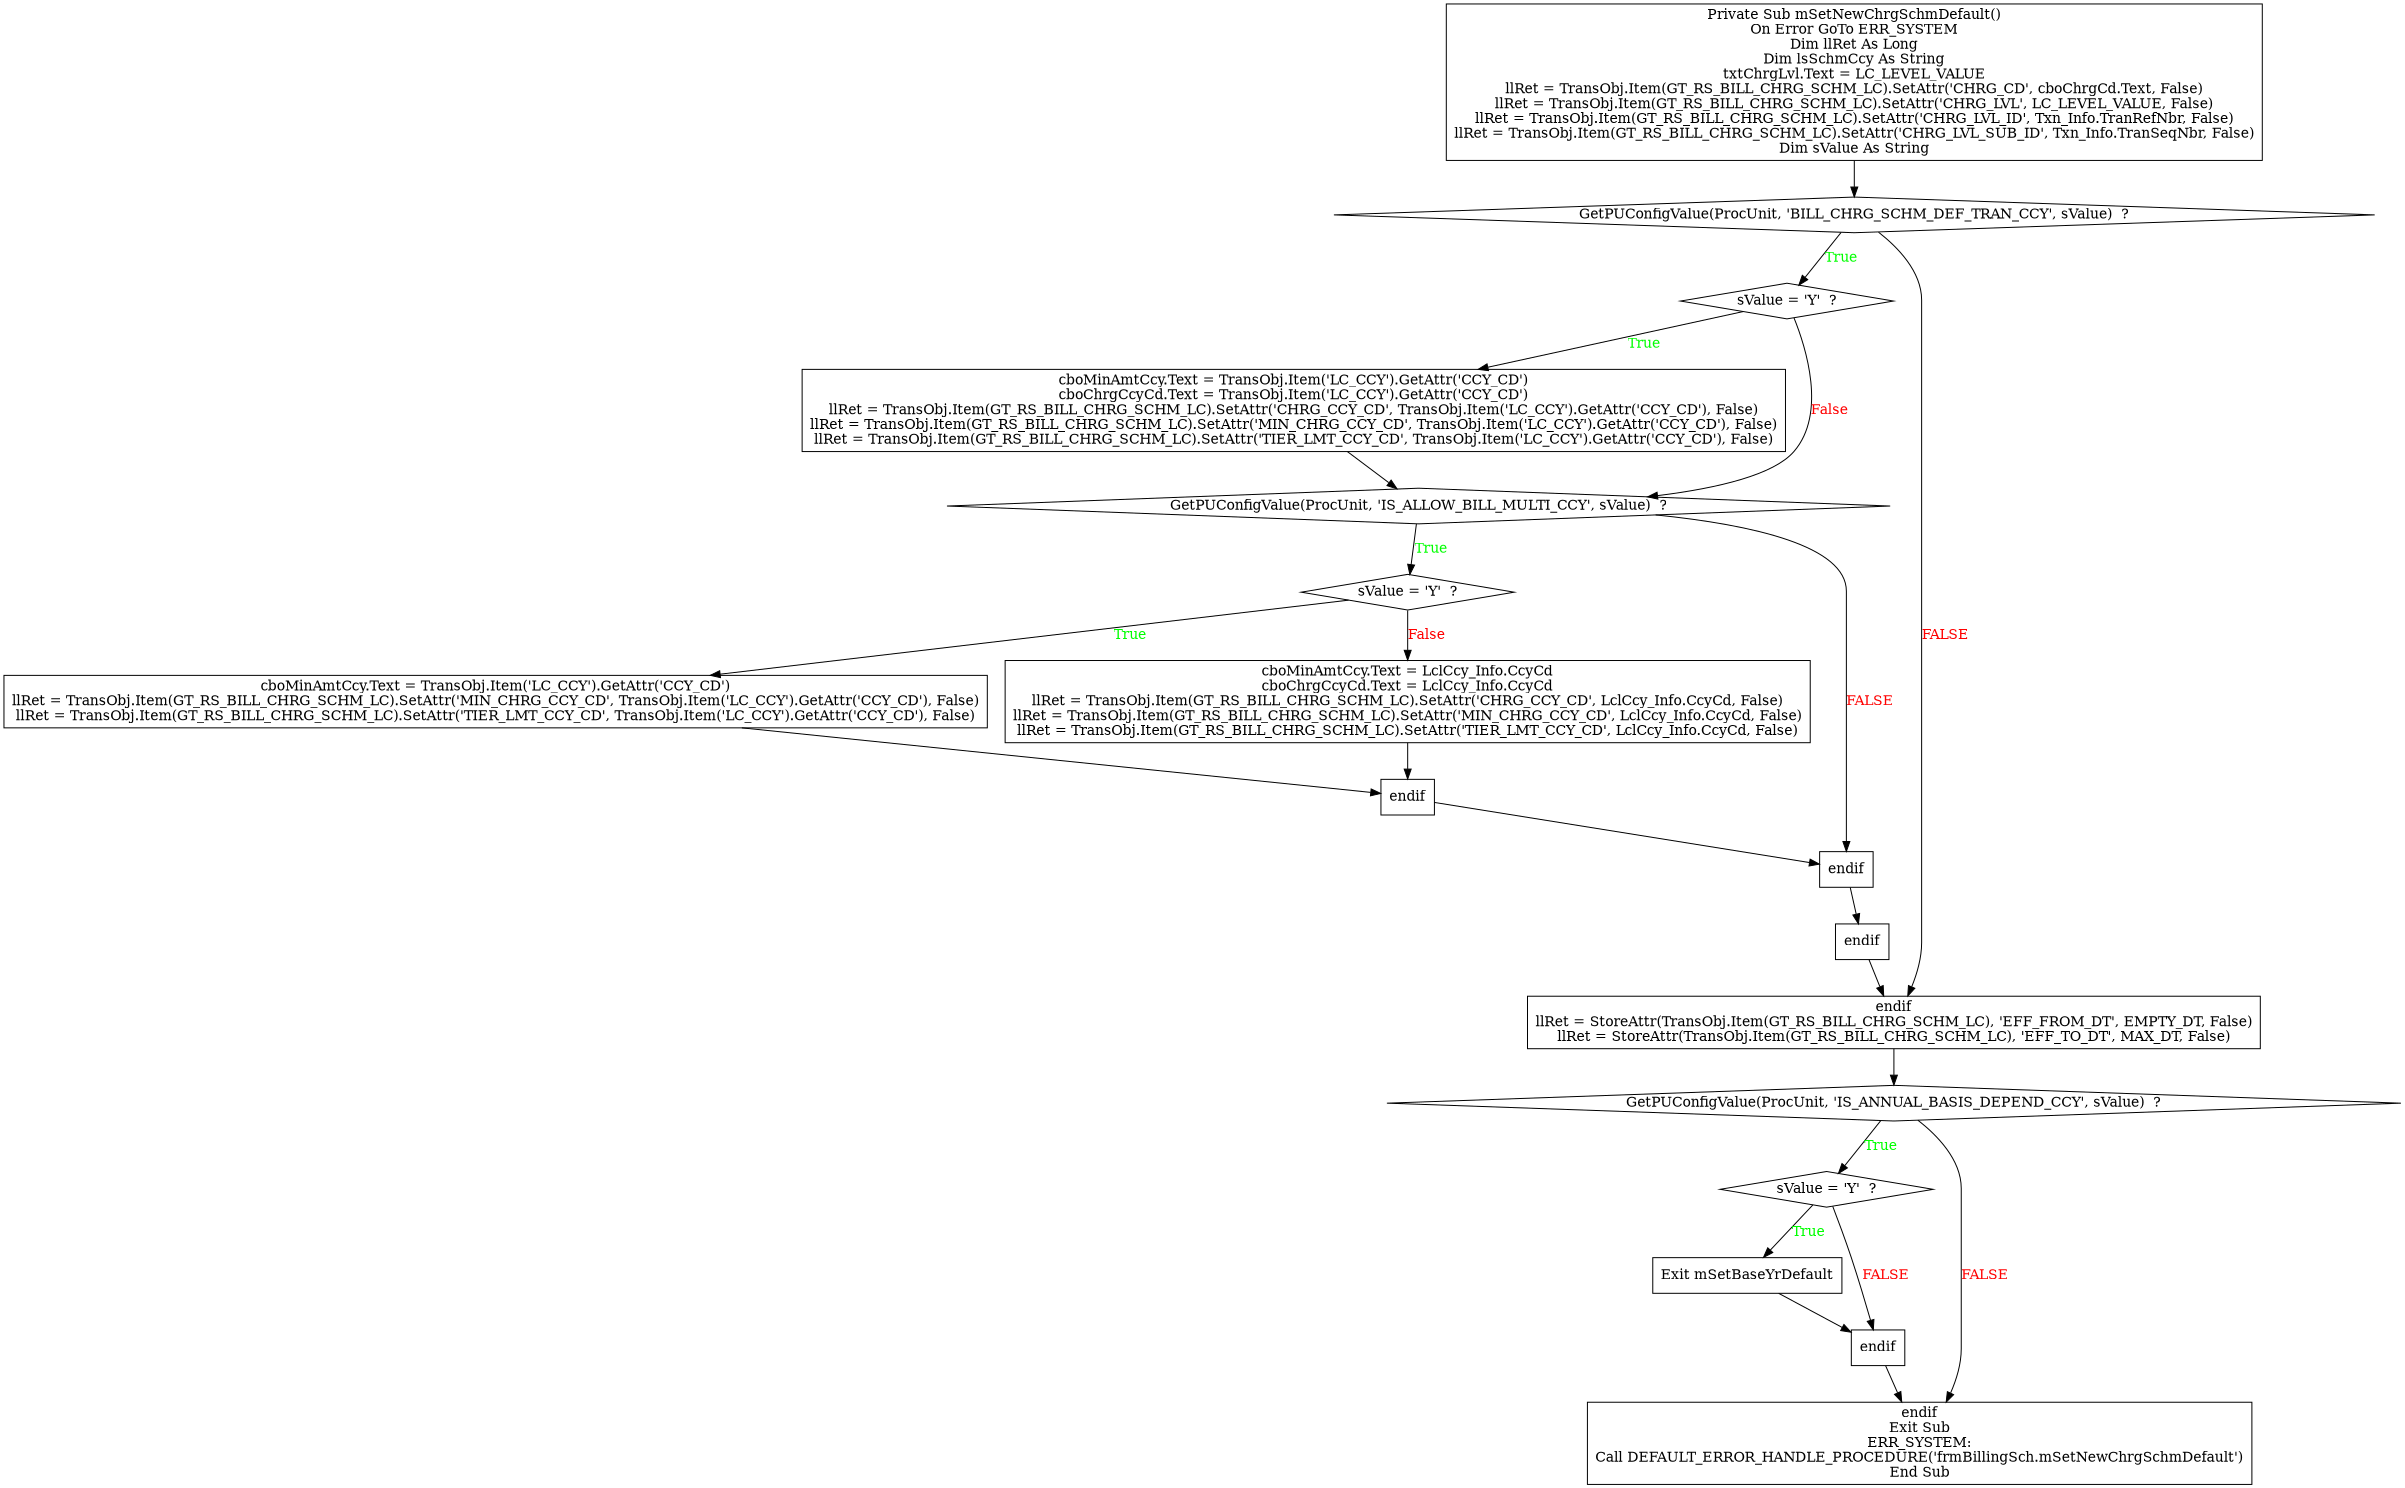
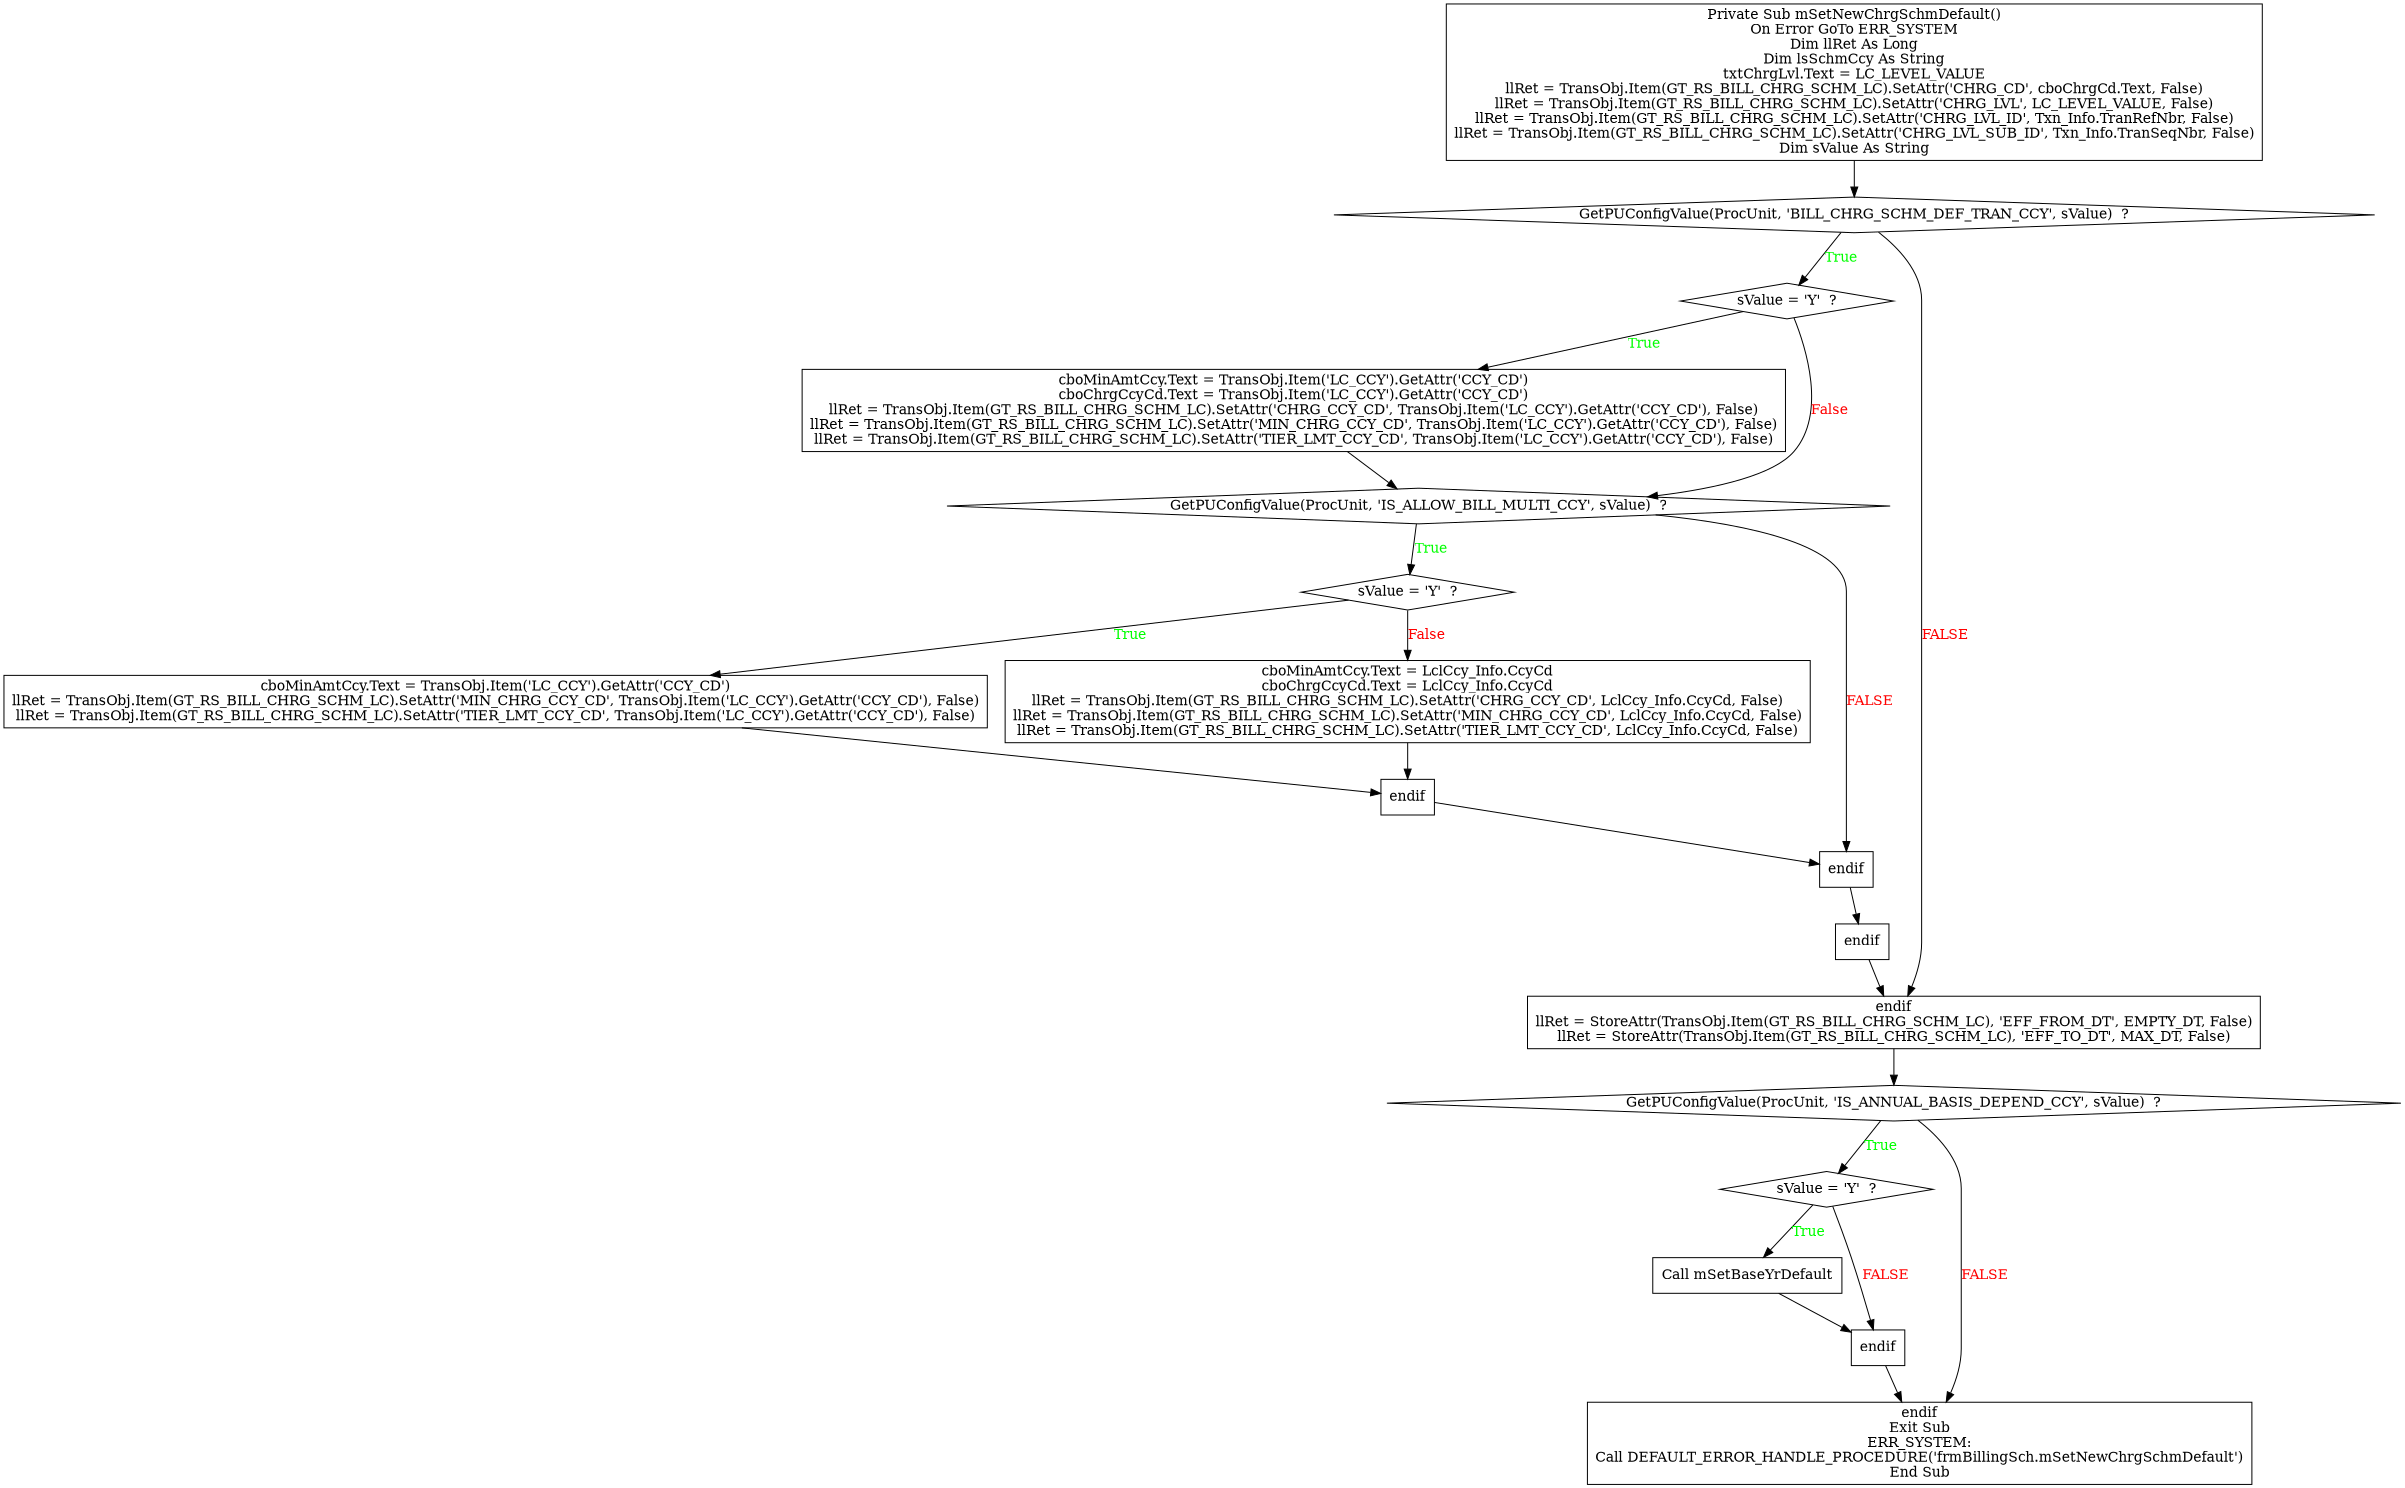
node "Exit mSetBaseYrDefault": label "Exit mSetBaseYrDefault" -> "Call mSetBaseYrDefault"
